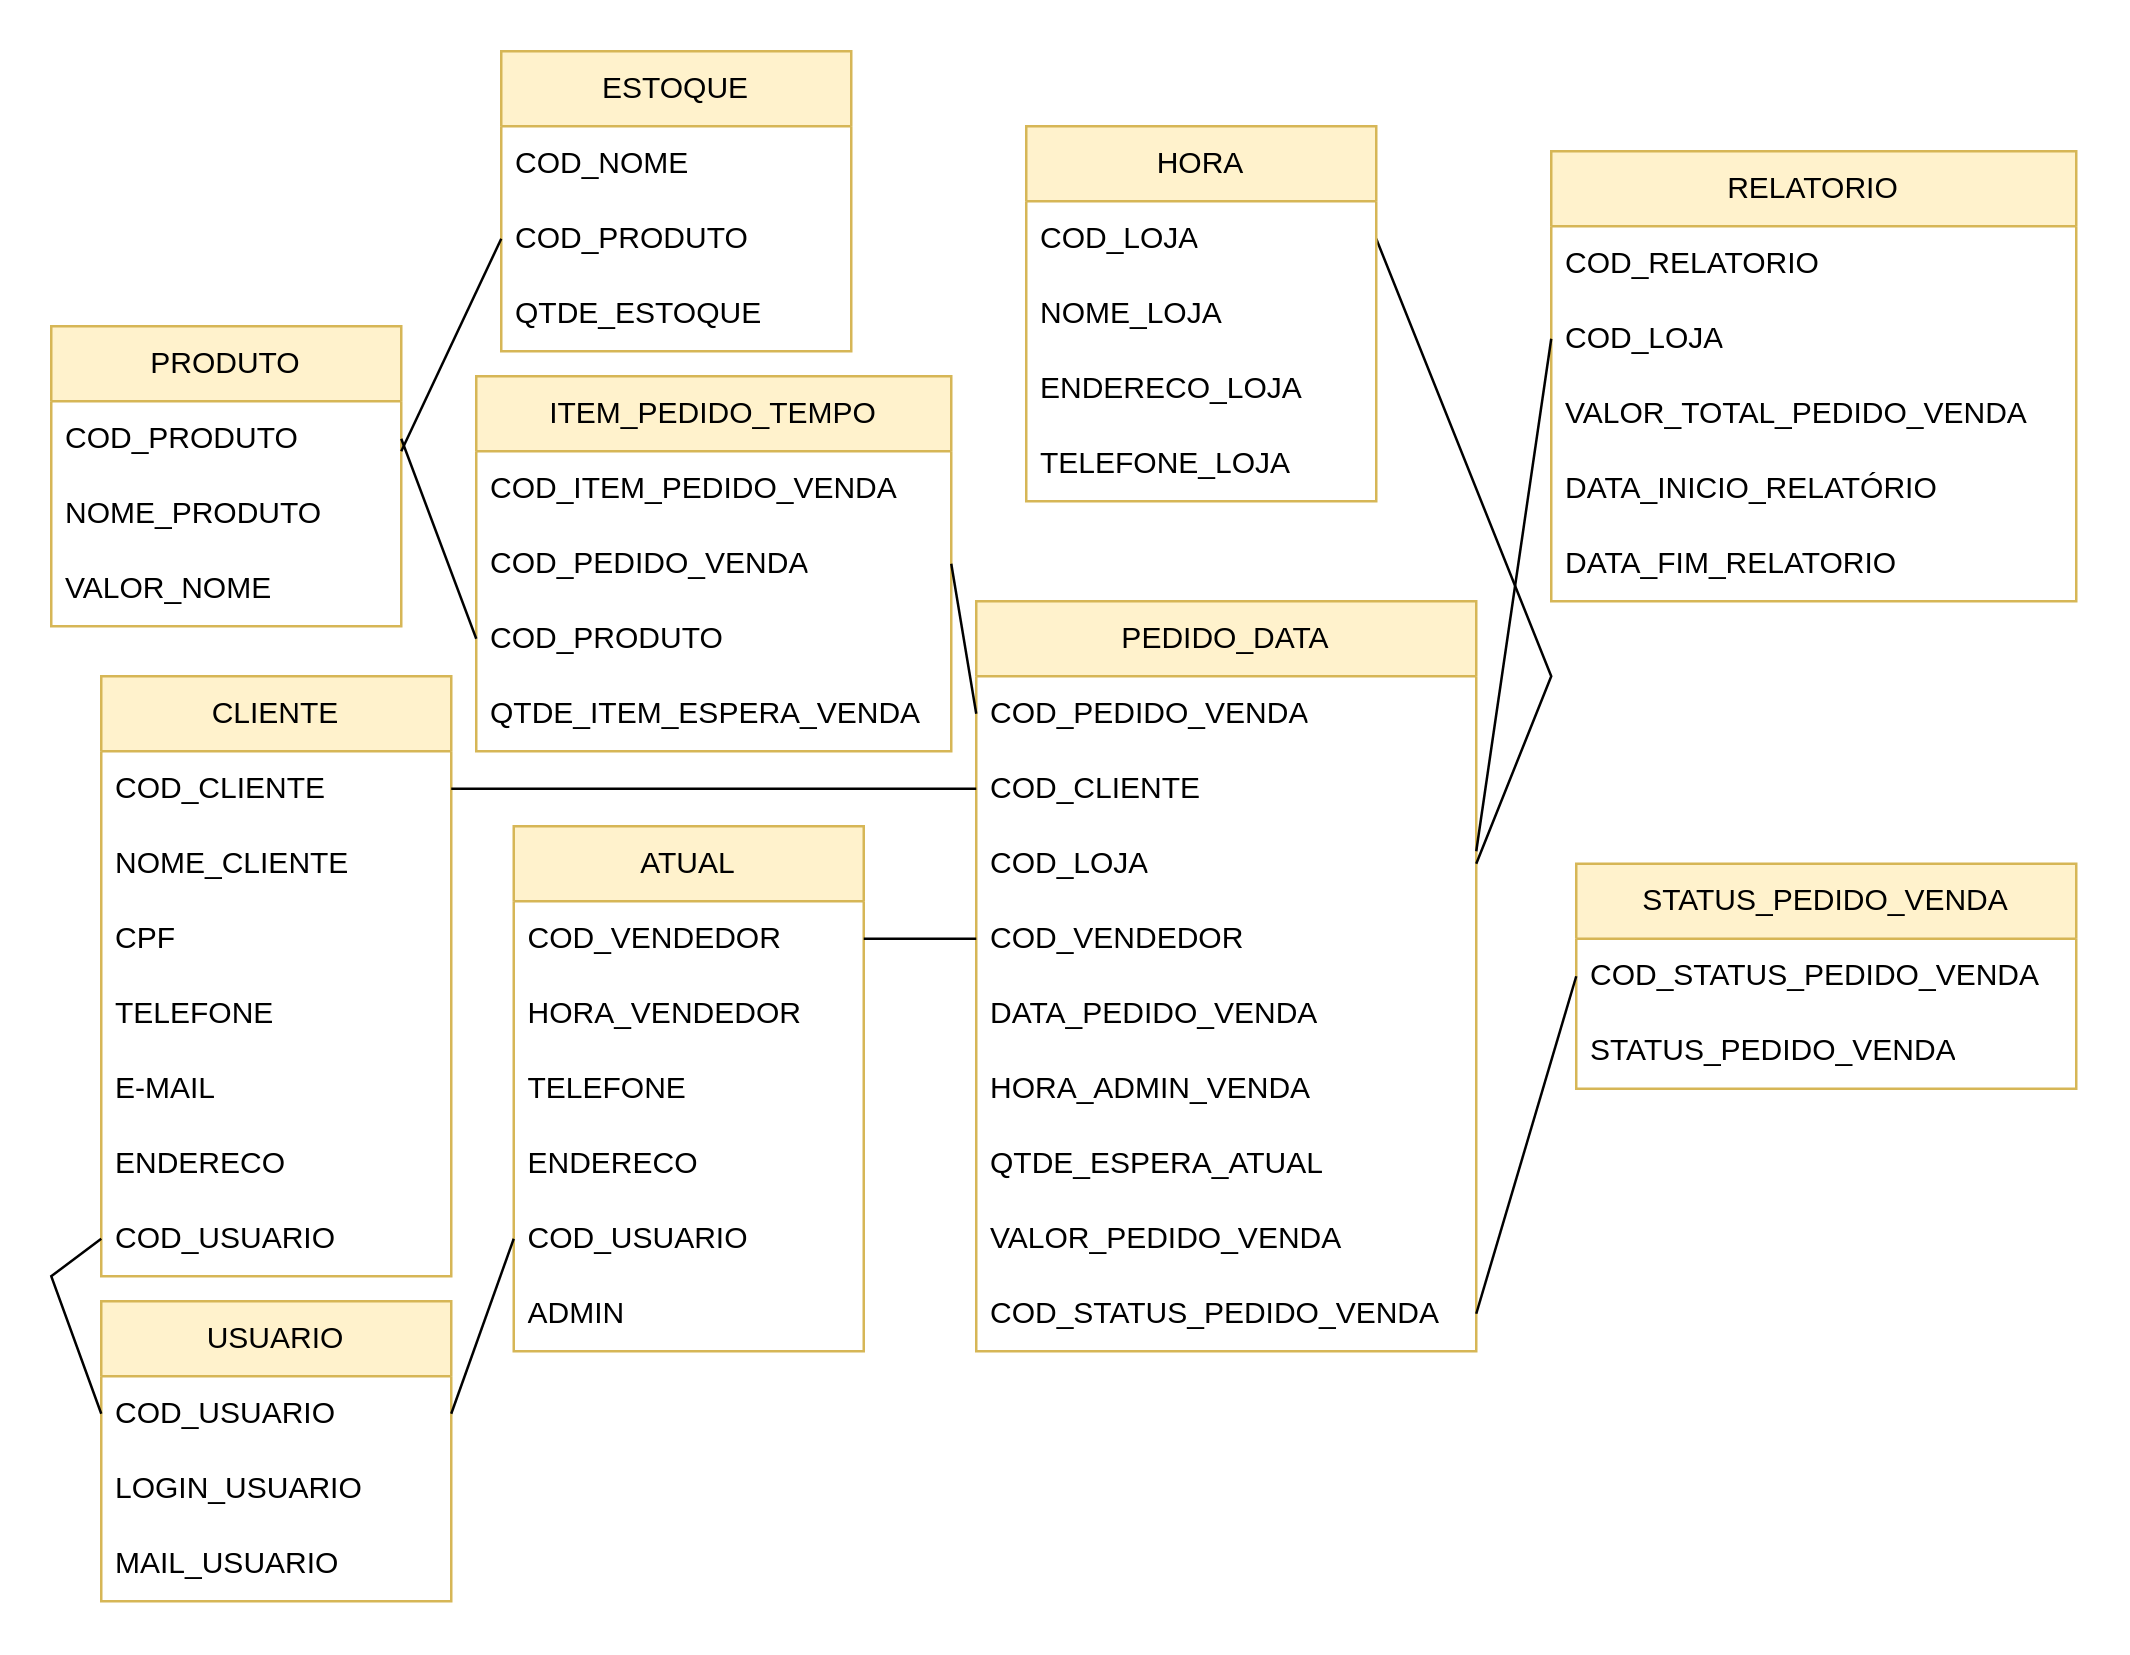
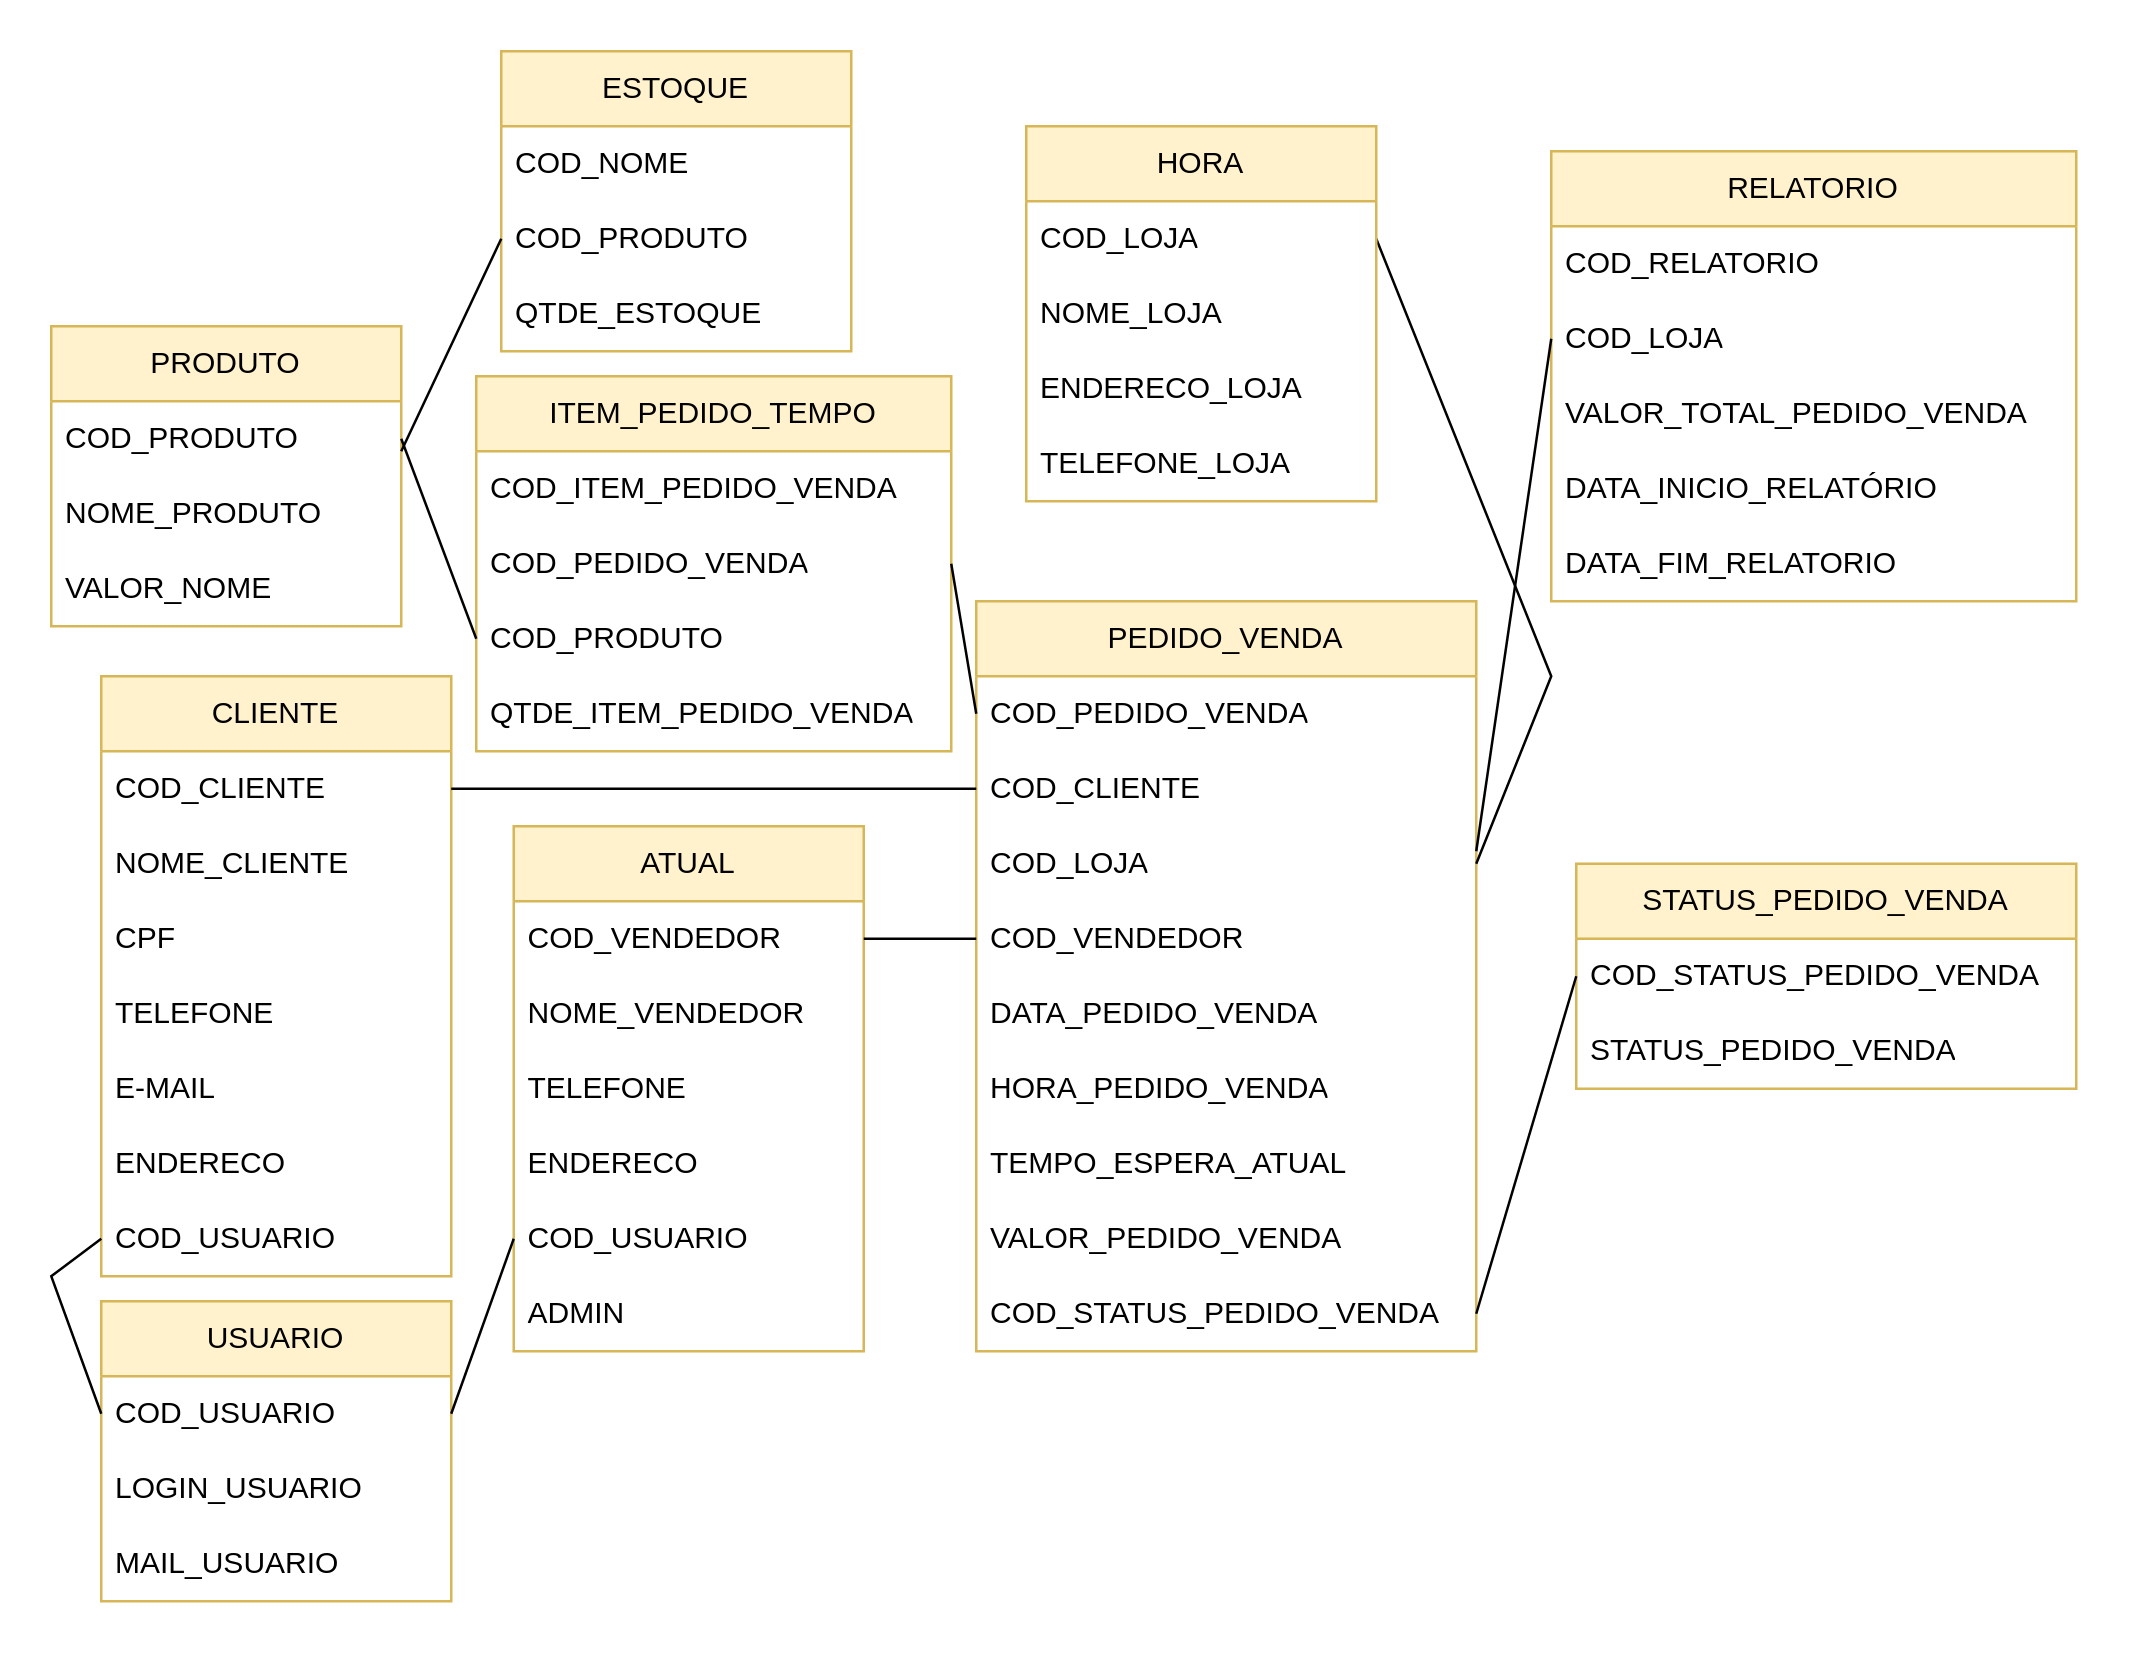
node "PEDIDO_DATA": label "PEDIDO_DATA" -> "PEDIDO_VENDA"
node "QTDE_ITEM_ESPERA_VENDA": label "QTDE_ITEM_ESPERA_VENDA" -> "QTDE_ITEM_PEDIDO_VENDA"
node "HORA_VENDEDOR": label "HORA_VENDEDOR" -> "NOME_VENDEDOR"
node "HORA_ADMIN_VENDA": label "HORA_ADMIN_VENDA" -> "HORA_PEDIDO_VENDA"
node "QTDE_ESPERA_ATUAL": label "QTDE_ESPERA_ATUAL" -> "TEMPO_ESPERA_ATUAL"
